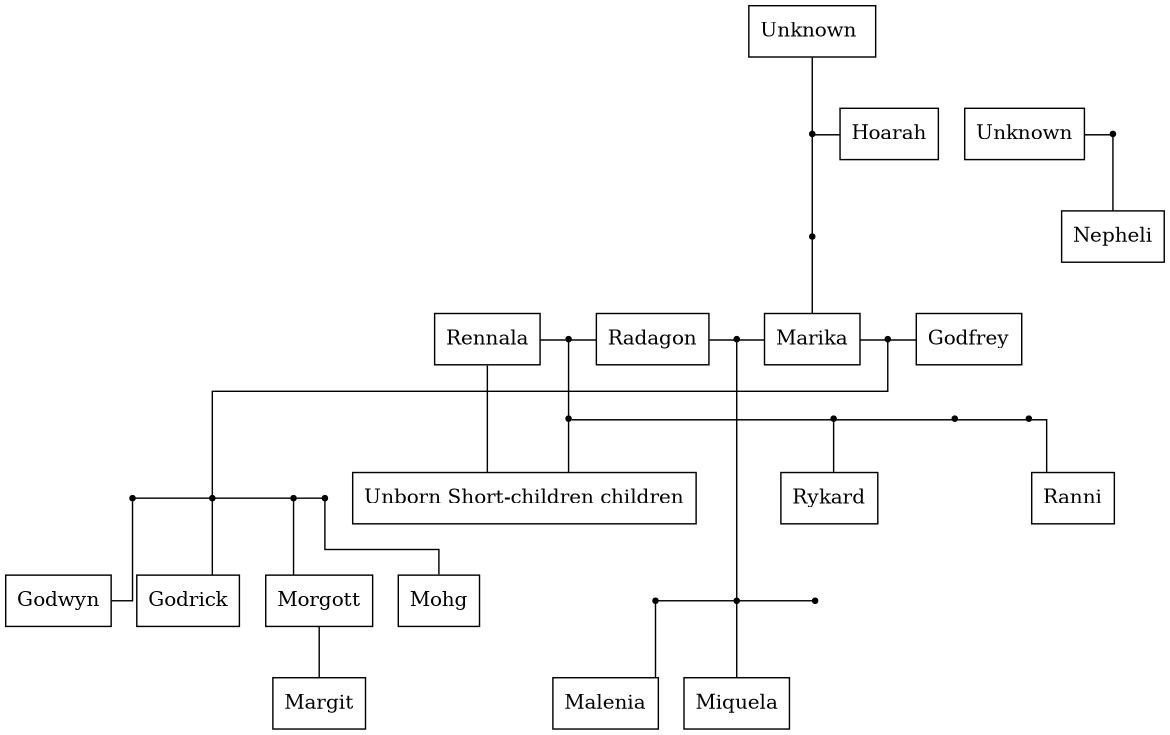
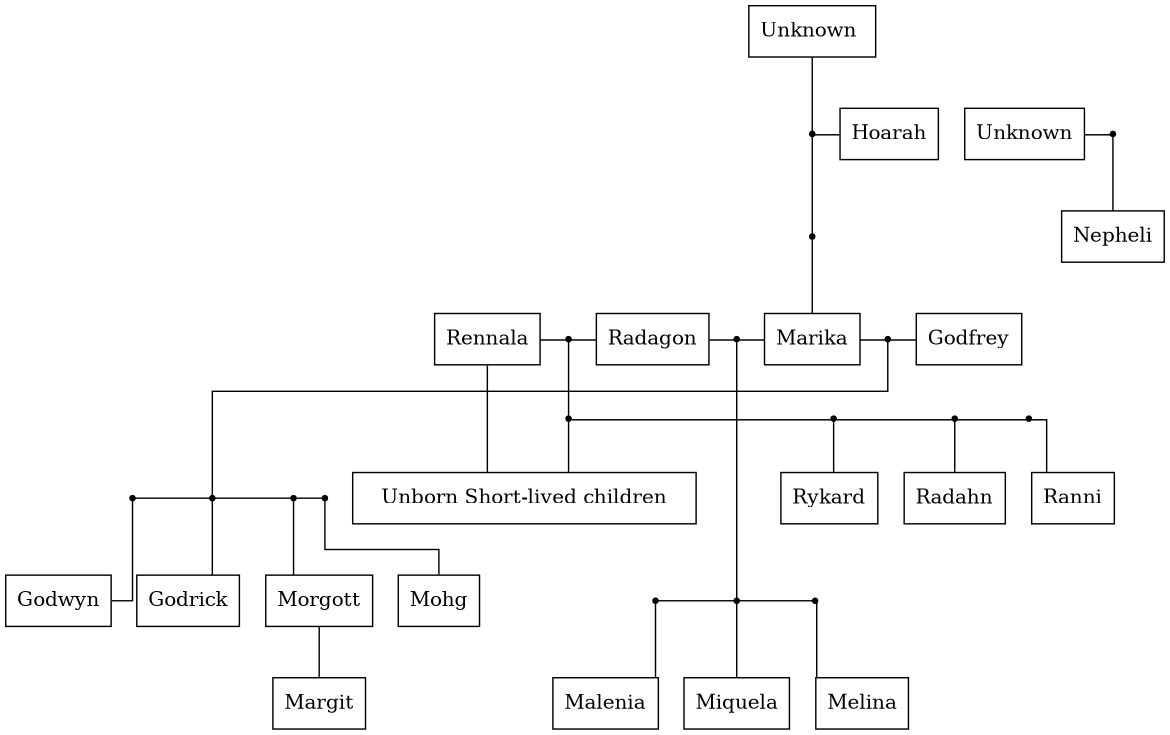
node "Unborn Short-children children": label "Unborn Short-children children" -> "Unborn Short-lived children"
node "Radahn": added
node "Melina": added
